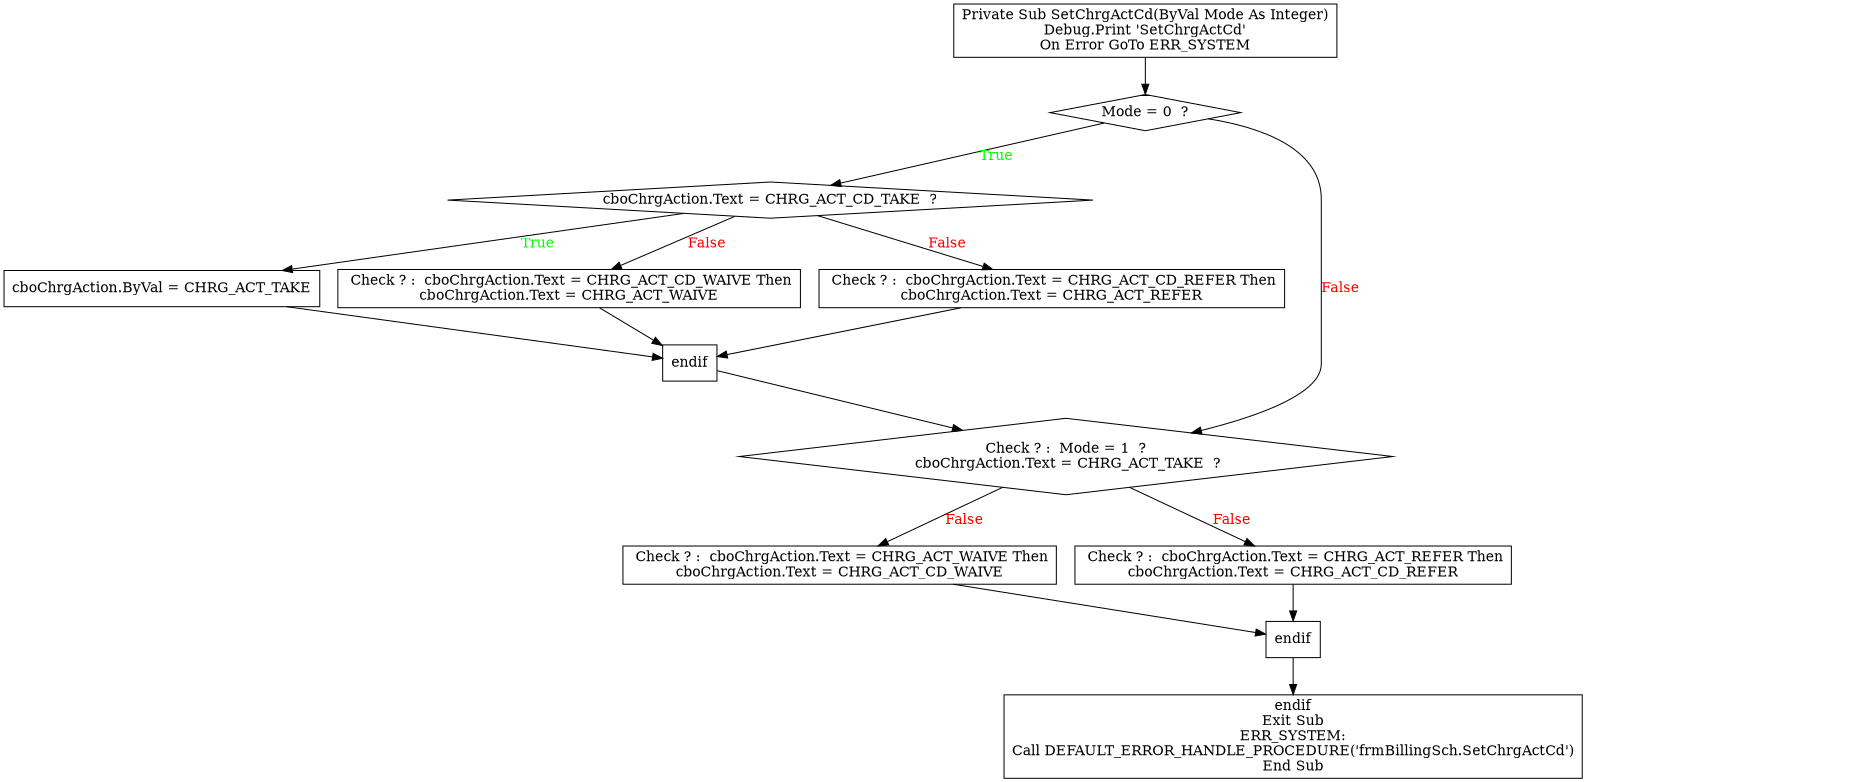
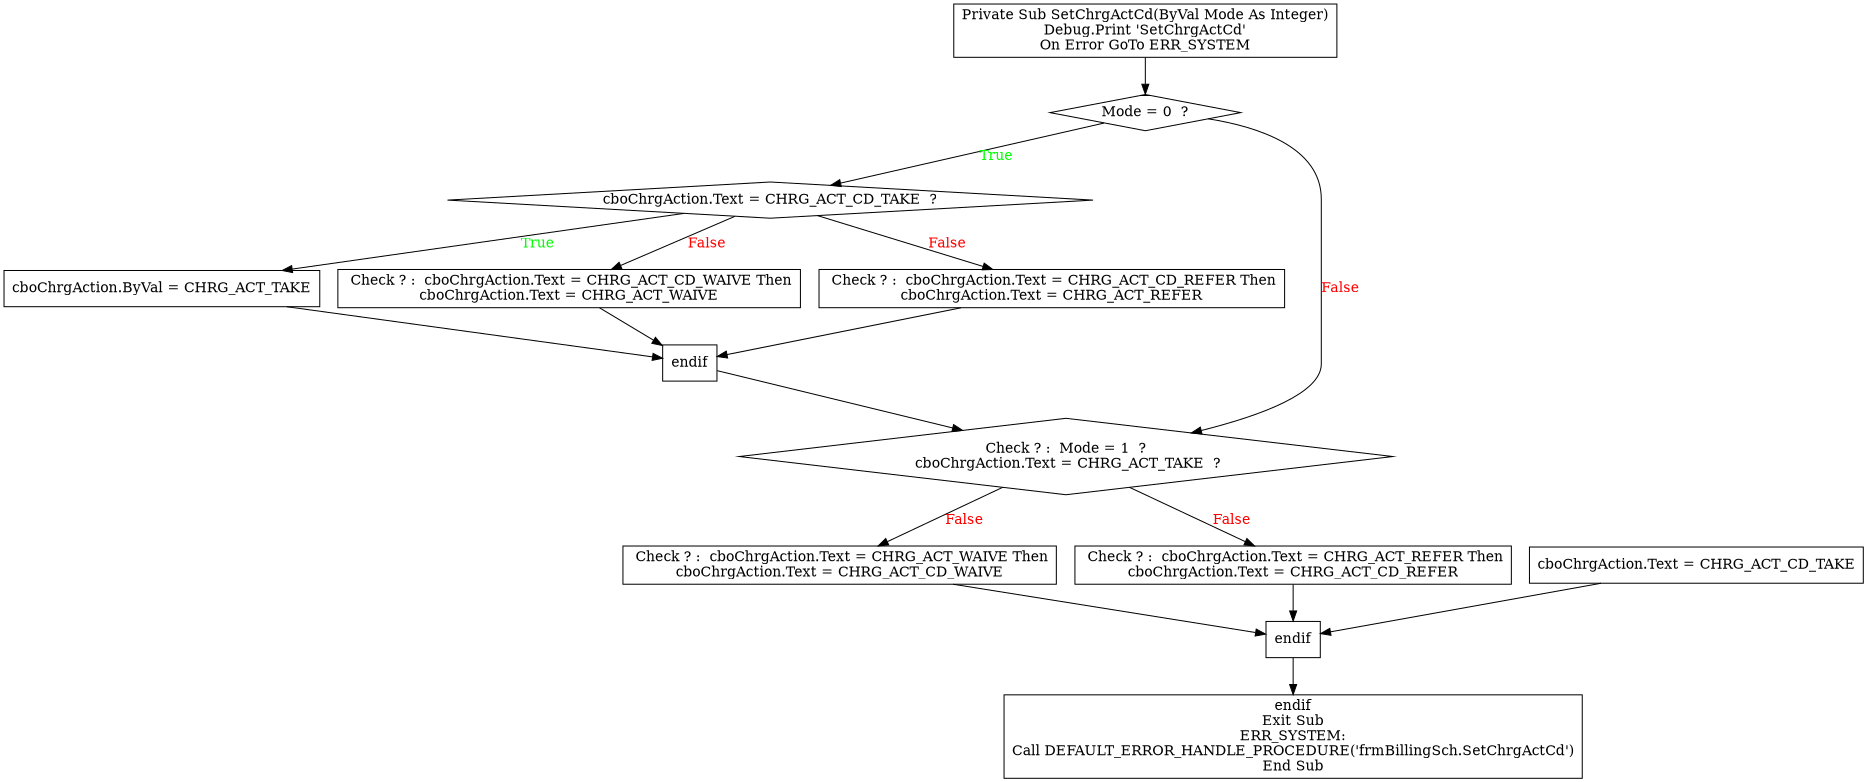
node "cboChrgAction.Text = CHRG_ACT_CD_TAKE": added
